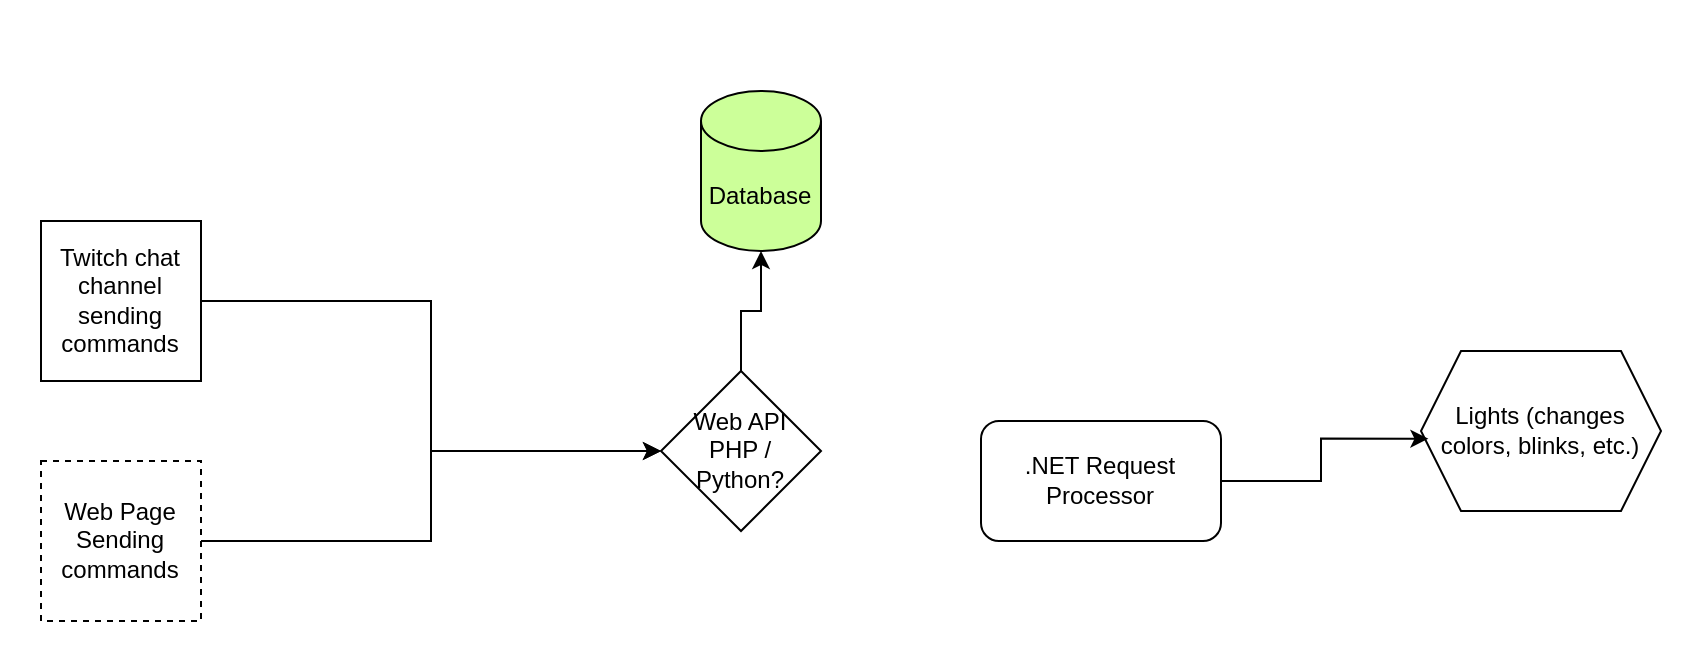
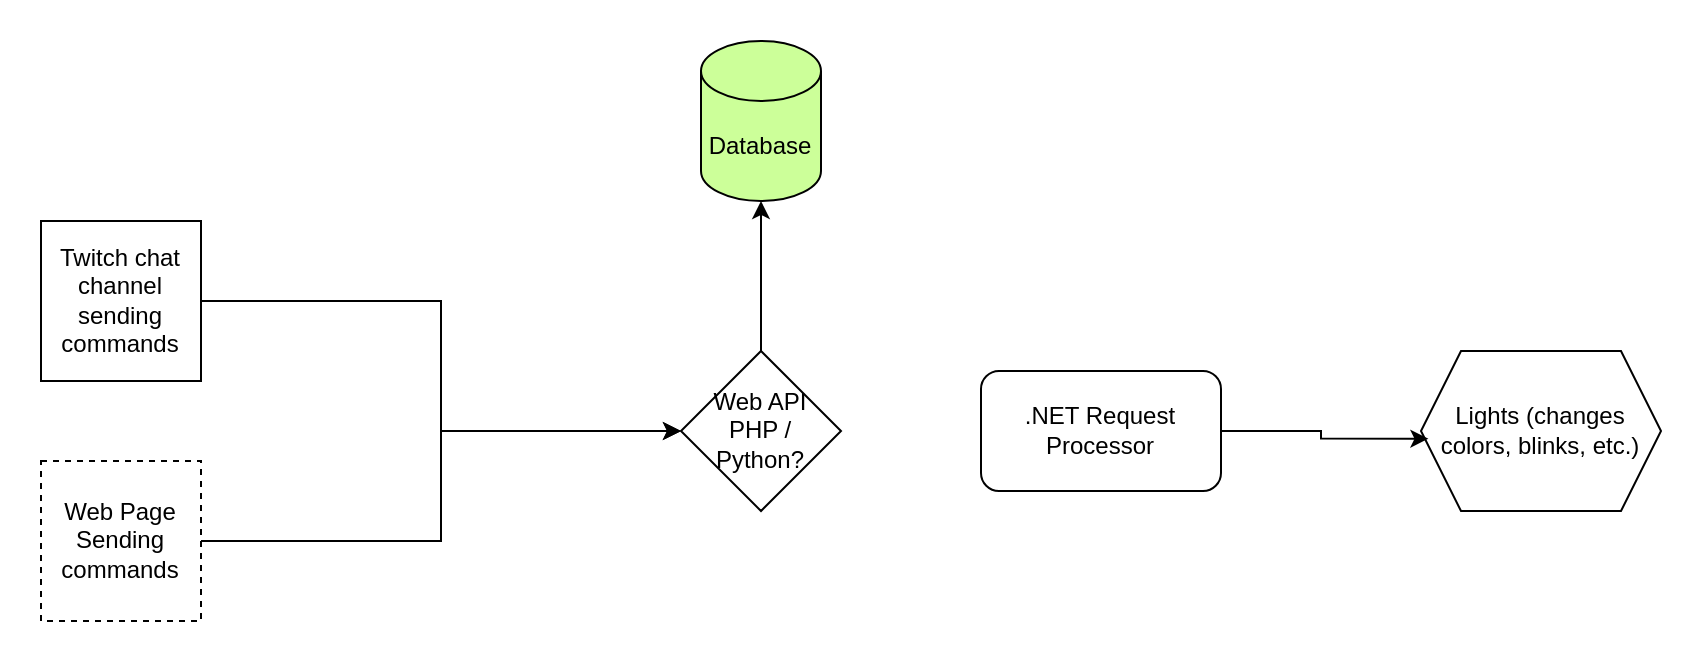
node "Database": moved (761, 171) -> (761, 121)
node "Web API PHP / Python?": moved (741, 451) -> (761, 431)
node ".NET Request Processor": moved (1101, 481) -> (1101, 431)
